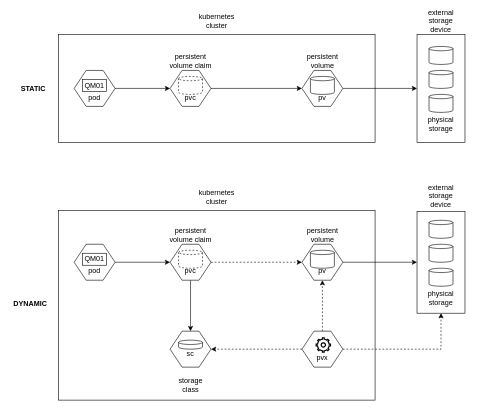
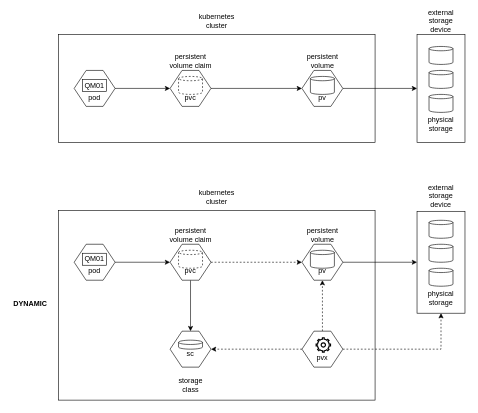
node "STATIC": removed
